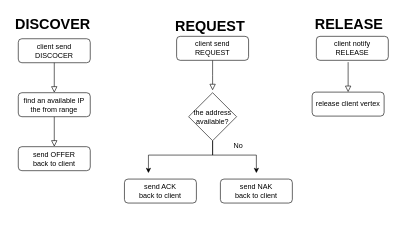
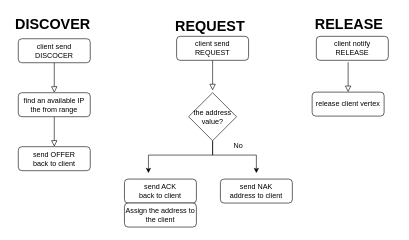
node "the address available?": label "the address available?" -> "the address value?"
node "send NAK back to client": label "send NAK back to client" -> "send NAK address to client"
node "Assign the address to the client": added
